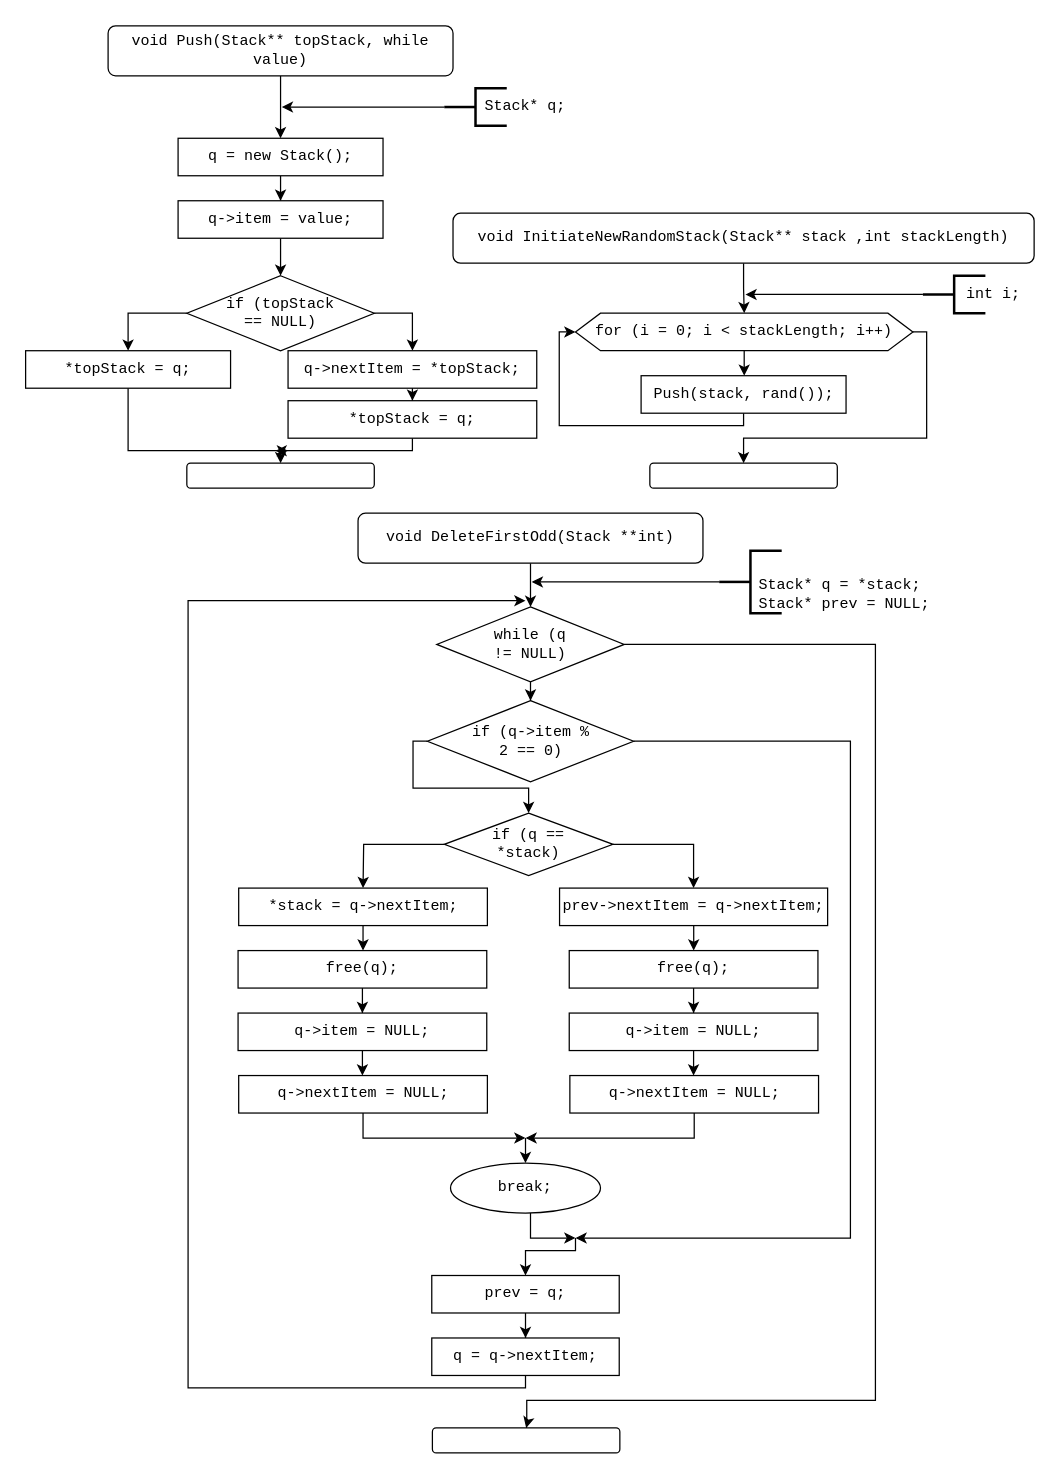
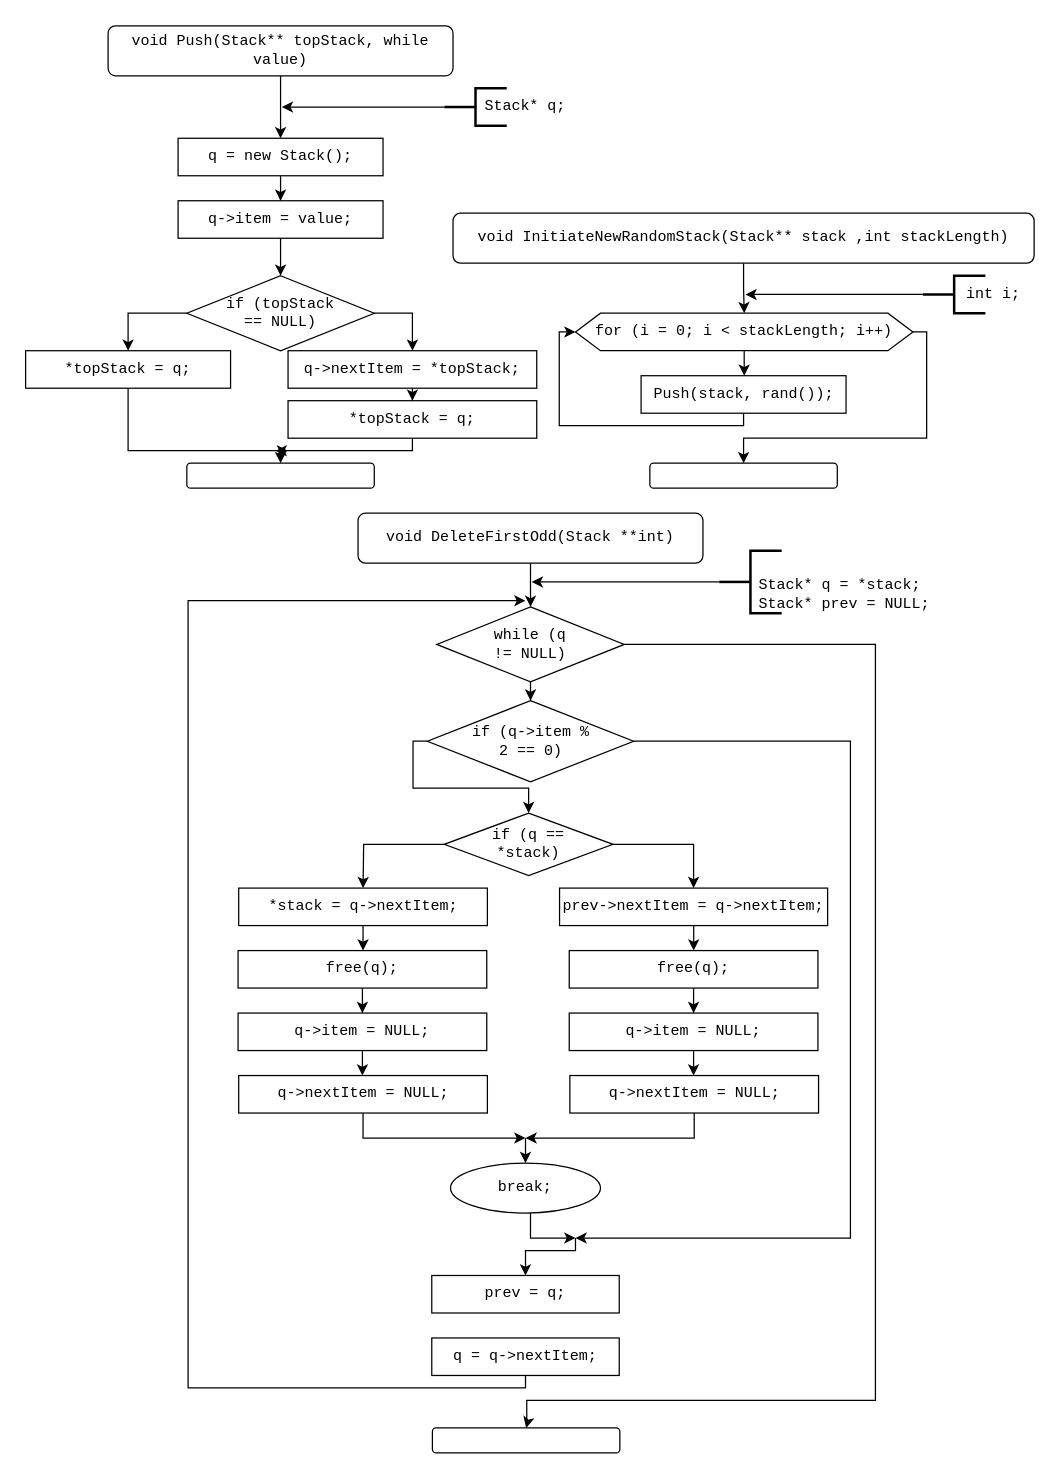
edge "prev = q;" -> "q = q->nextItem;": removed
